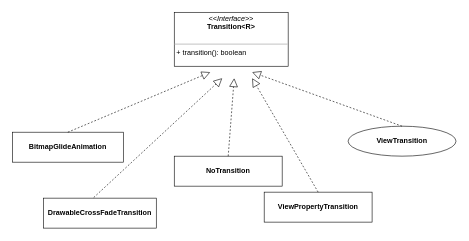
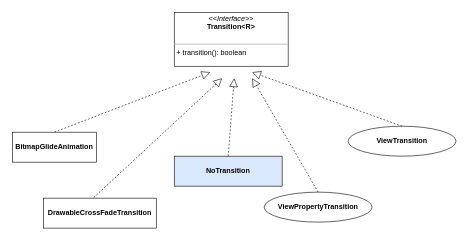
node "BitmapGlideAnimation": size 111x30 -> 84x30
node "NoTransition": fillcolor #ffffff -> #dae8fc
node "ViewPropertyTransition": shape rectangle -> ellipse
